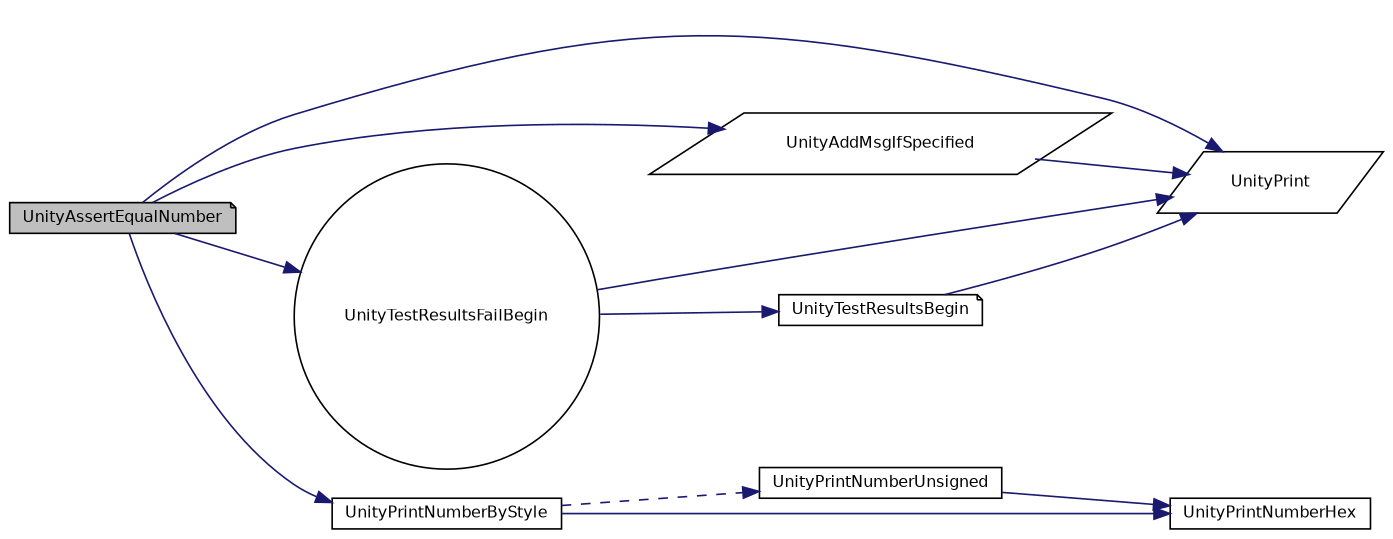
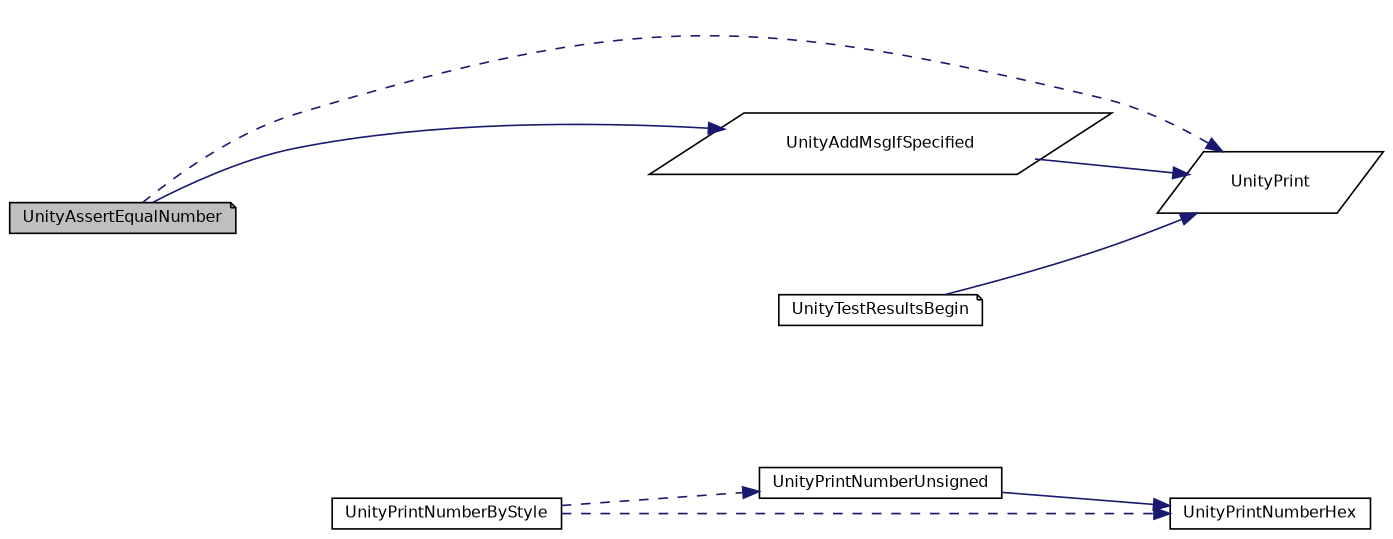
edge "UnityAssertEqualNumber" -> "UnityPrint": style solid -> dashed
node "UnityTestResultsFailBegin": removed
edge "UnityAssertEqualNumber" -> "UnityPrintNumberByStyle": removed
edge "UnityPrintNumberByStyle" -> "UnityPrintNumberHex": style solid -> dashed
